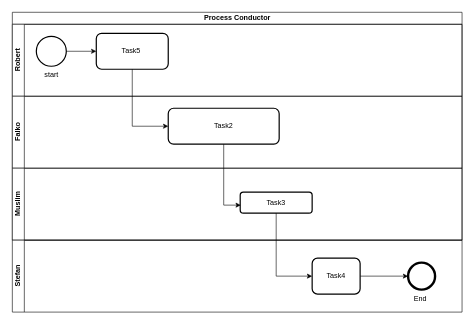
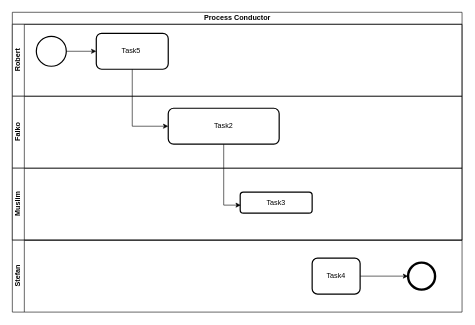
node "start": removed
edge "Task3" -> "Task4": removed
node "End": removed
